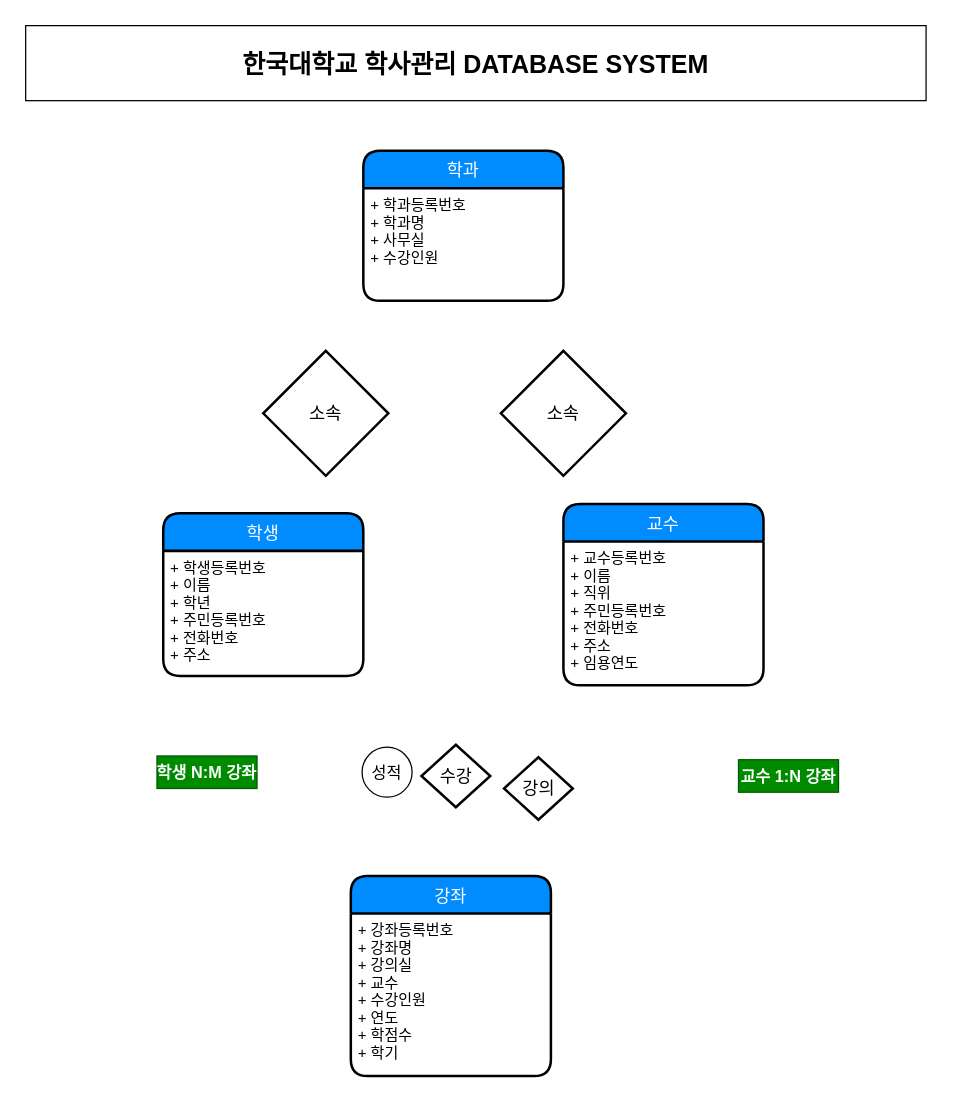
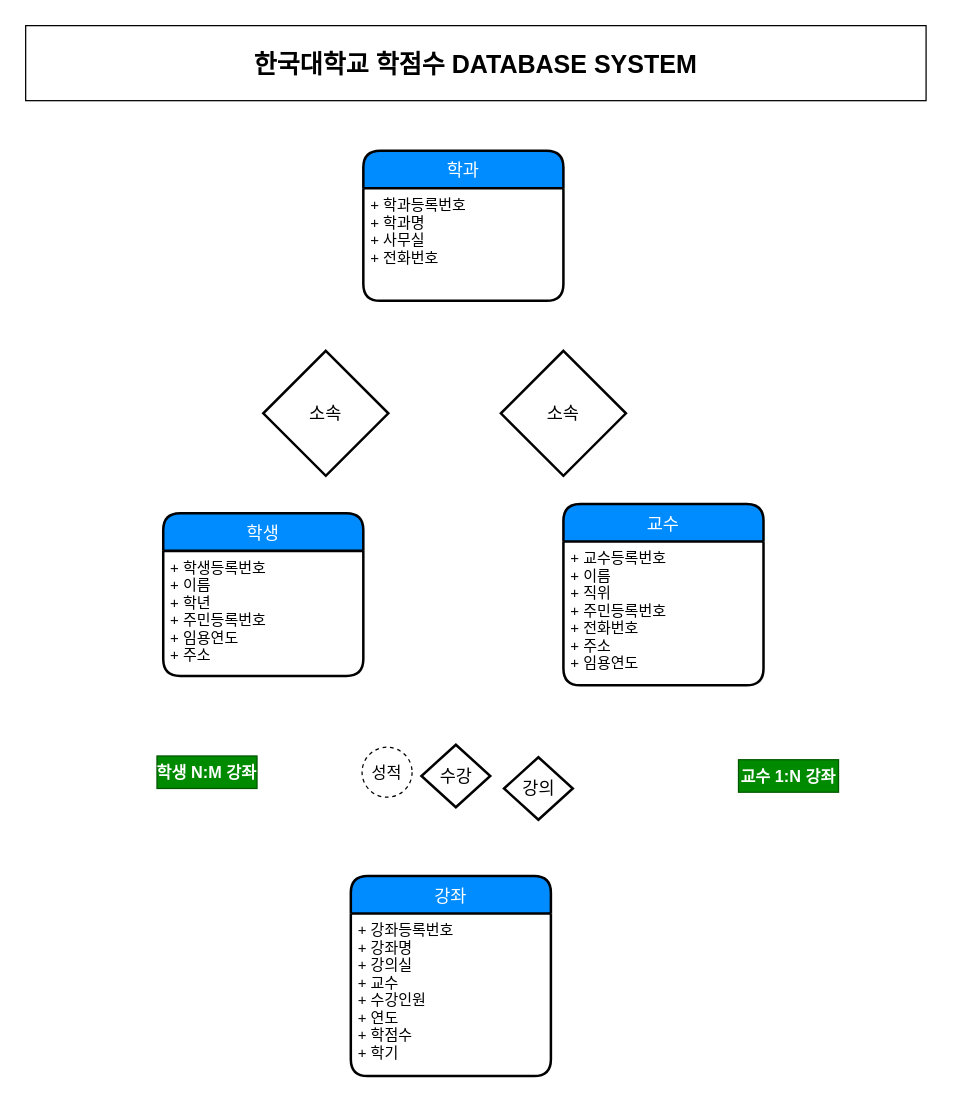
node "한국대학교 학사관리 DATABASE SYSTEM": label "한국대학교 학사관리 DATABASE SYSTEM" -> "한국대학교 학점수 DATABASE SYSTEM"
node "+ 학과등록번호 + 학과명 + 사무실 + 수강인원": label "+ 학과등록번호 + 학과명 + 사무실 + 수강인원" -> "+ 학과등록번호 + 학과명 + 사무실 + 전화번호"
node "+ 학생등록번호 + 이름 + 학년 + 주민등록번호 + 전화번호 + 주소": label "+ 학생등록번호 + 이름 + 학년 + 주민등록번호 + 전화번호 + 주소" -> "+ 학생등록번호 + 이름 + 학년 + 주민등록번호 + 임용연도 + 주소"
node "성적": style solid -> dashed
